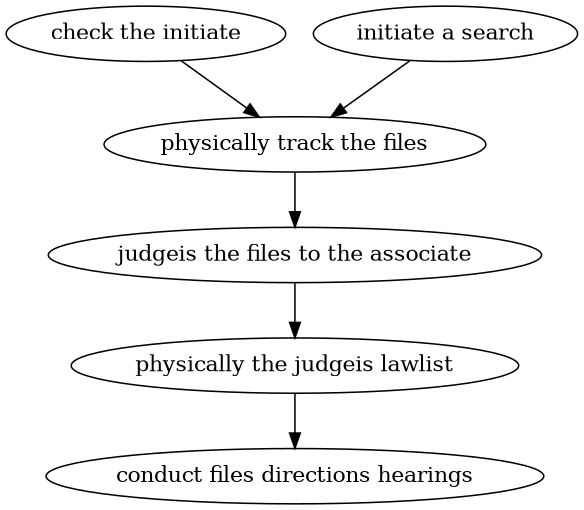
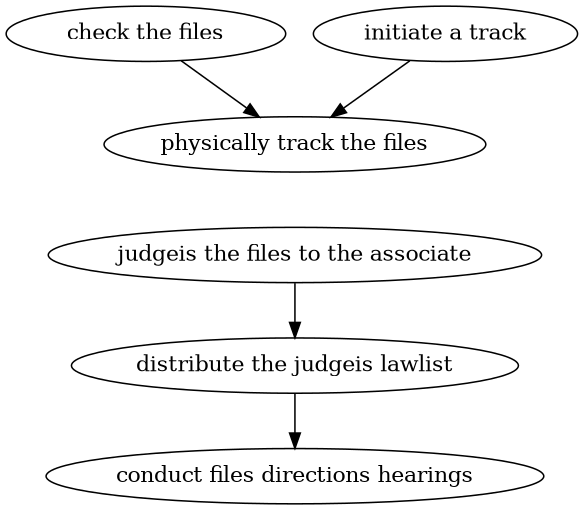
node "check the initiate": label "check the initiate" -> "check the files"
node "initiate a search": label "initiate a search" -> "initiate a track"
edge "physically track the files" -> "judgeis the files to the associate": removed
node "physically the judgeis lawlist": label "physically the judgeis lawlist" -> "distribute the judgeis lawlist"
